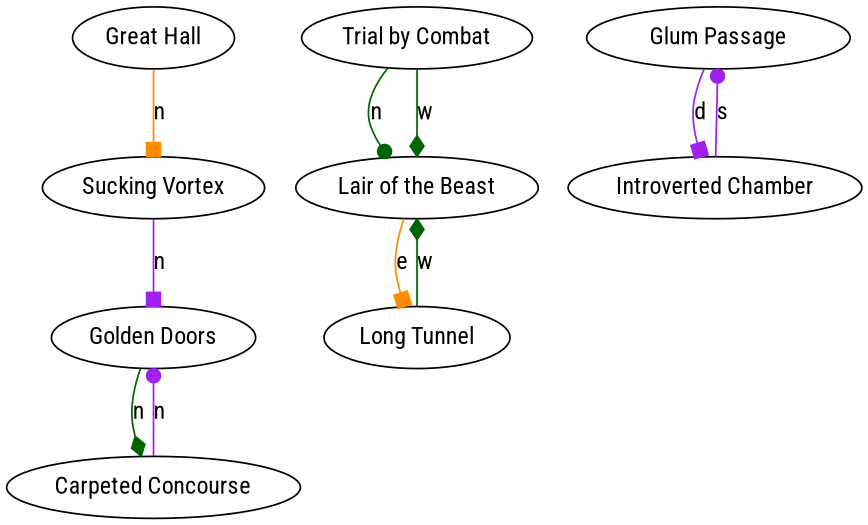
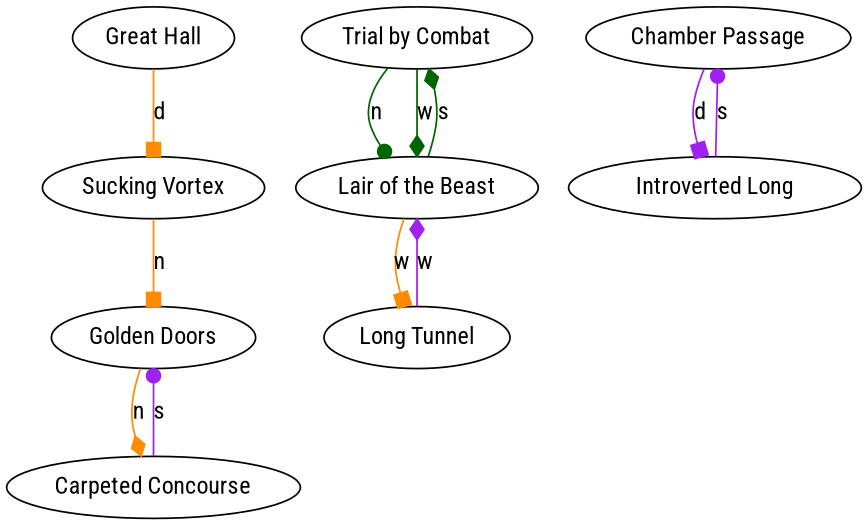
node "Glum Passage": label "Glum Passage" -> "Chamber Passage"
edge "Great Hall" -> "Sucking Vortex": label "n" -> "d"
edge "Lair of the Beast" -> "Trial by Combat": added, label "s"
node "Introverted Chamber": label "Introverted Chamber" -> "Introverted Long"
edge "Sucking Vortex" -> "Golden Doors": color purple -> darkorange
edge "Lair of the Beast" -> "Long Tunnel": label "e" -> "w"
edge "Long Tunnel" -> "Lair of the Beast": color darkgreen -> purple
edge "Golden Doors" -> "Carpeted Concourse": color darkgreen -> darkorange
edge "Carpeted Concourse" -> "Golden Doors": label "n" -> "s"
